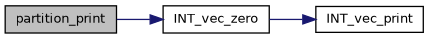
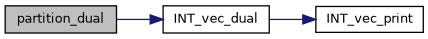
node "partition_print": label "partition_print" -> "partition_dual"
node "INT_vec_zero": label "INT_vec_zero" -> "INT_vec_dual"
